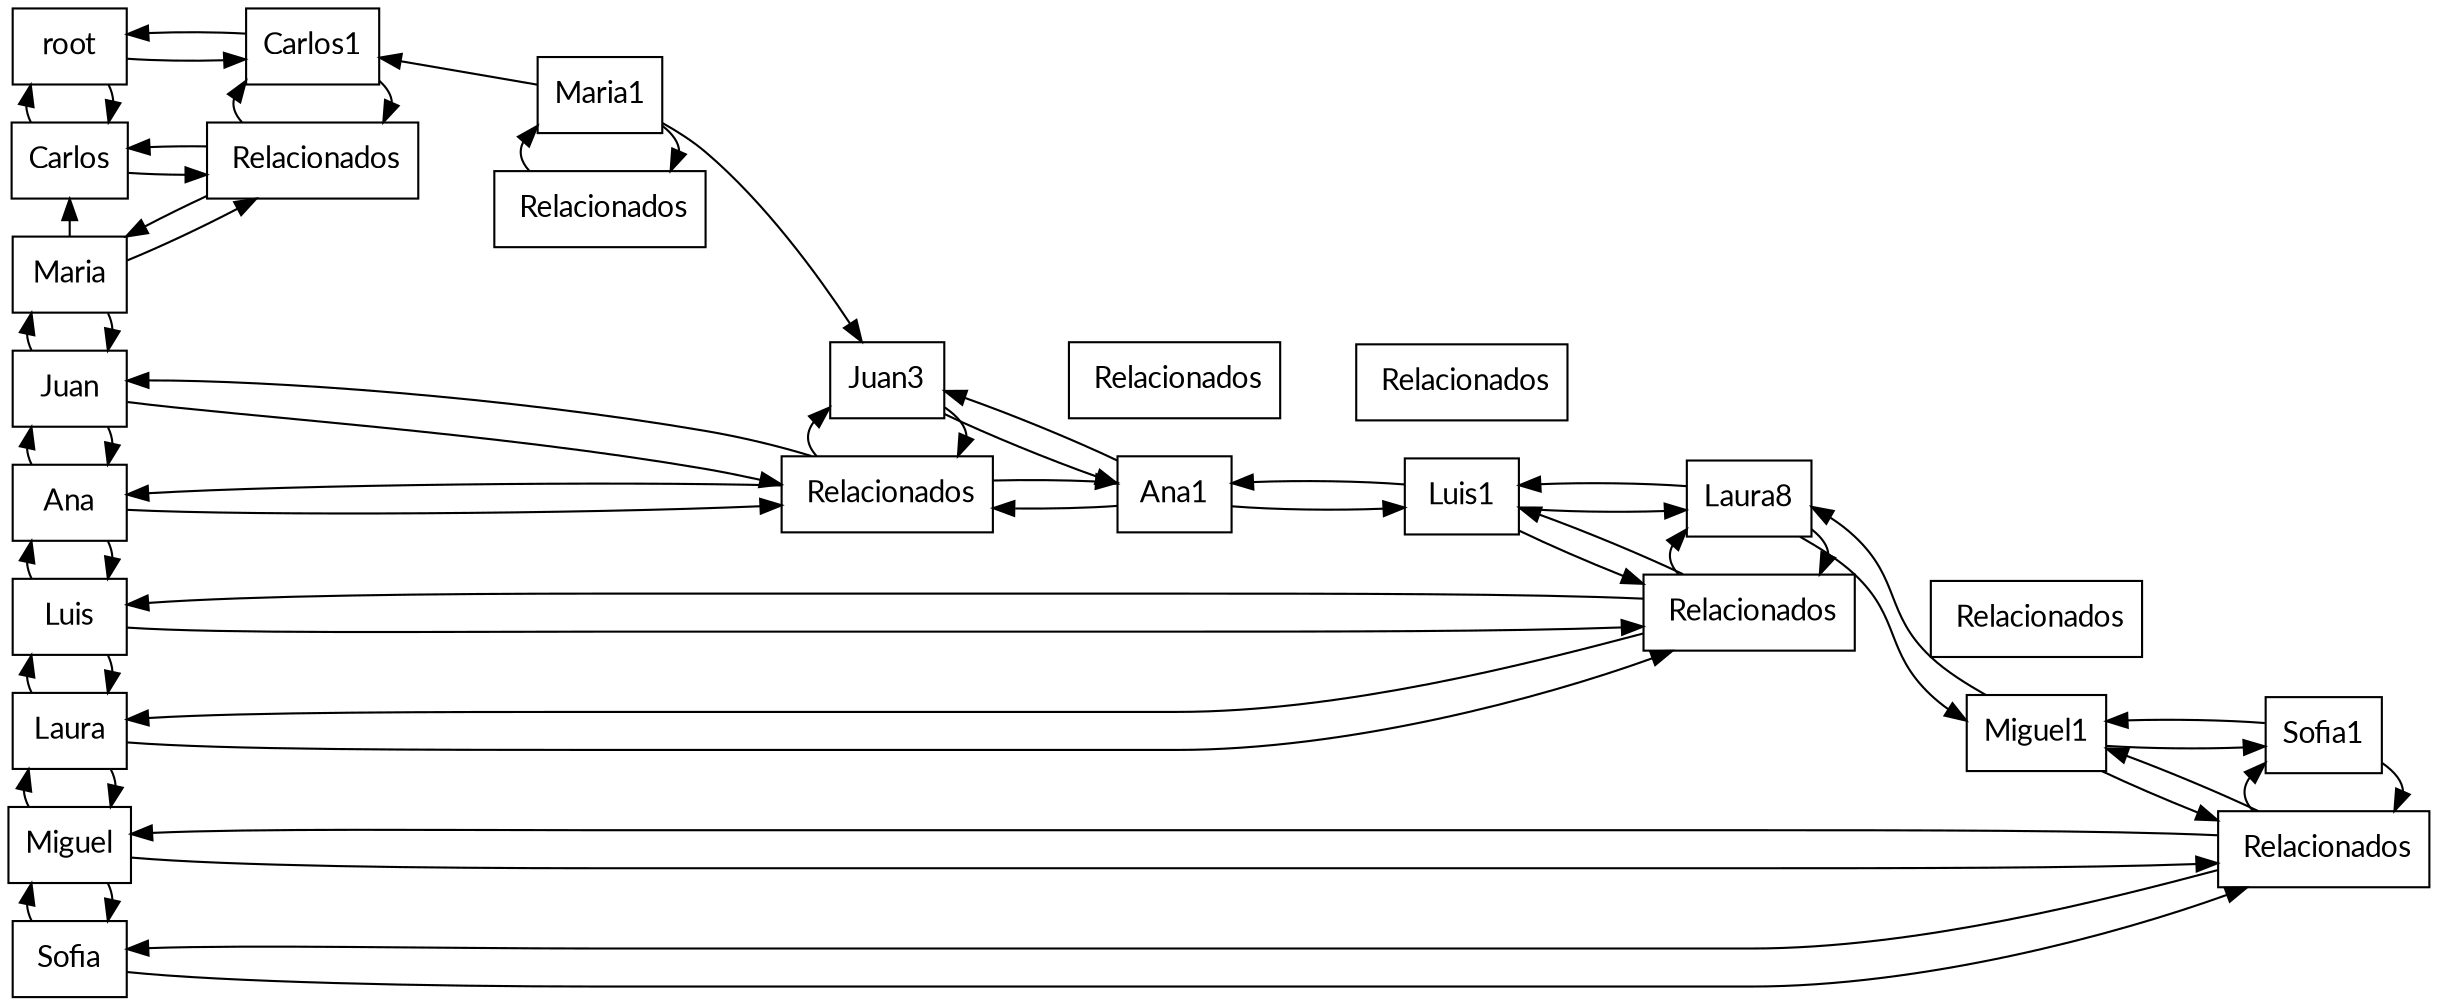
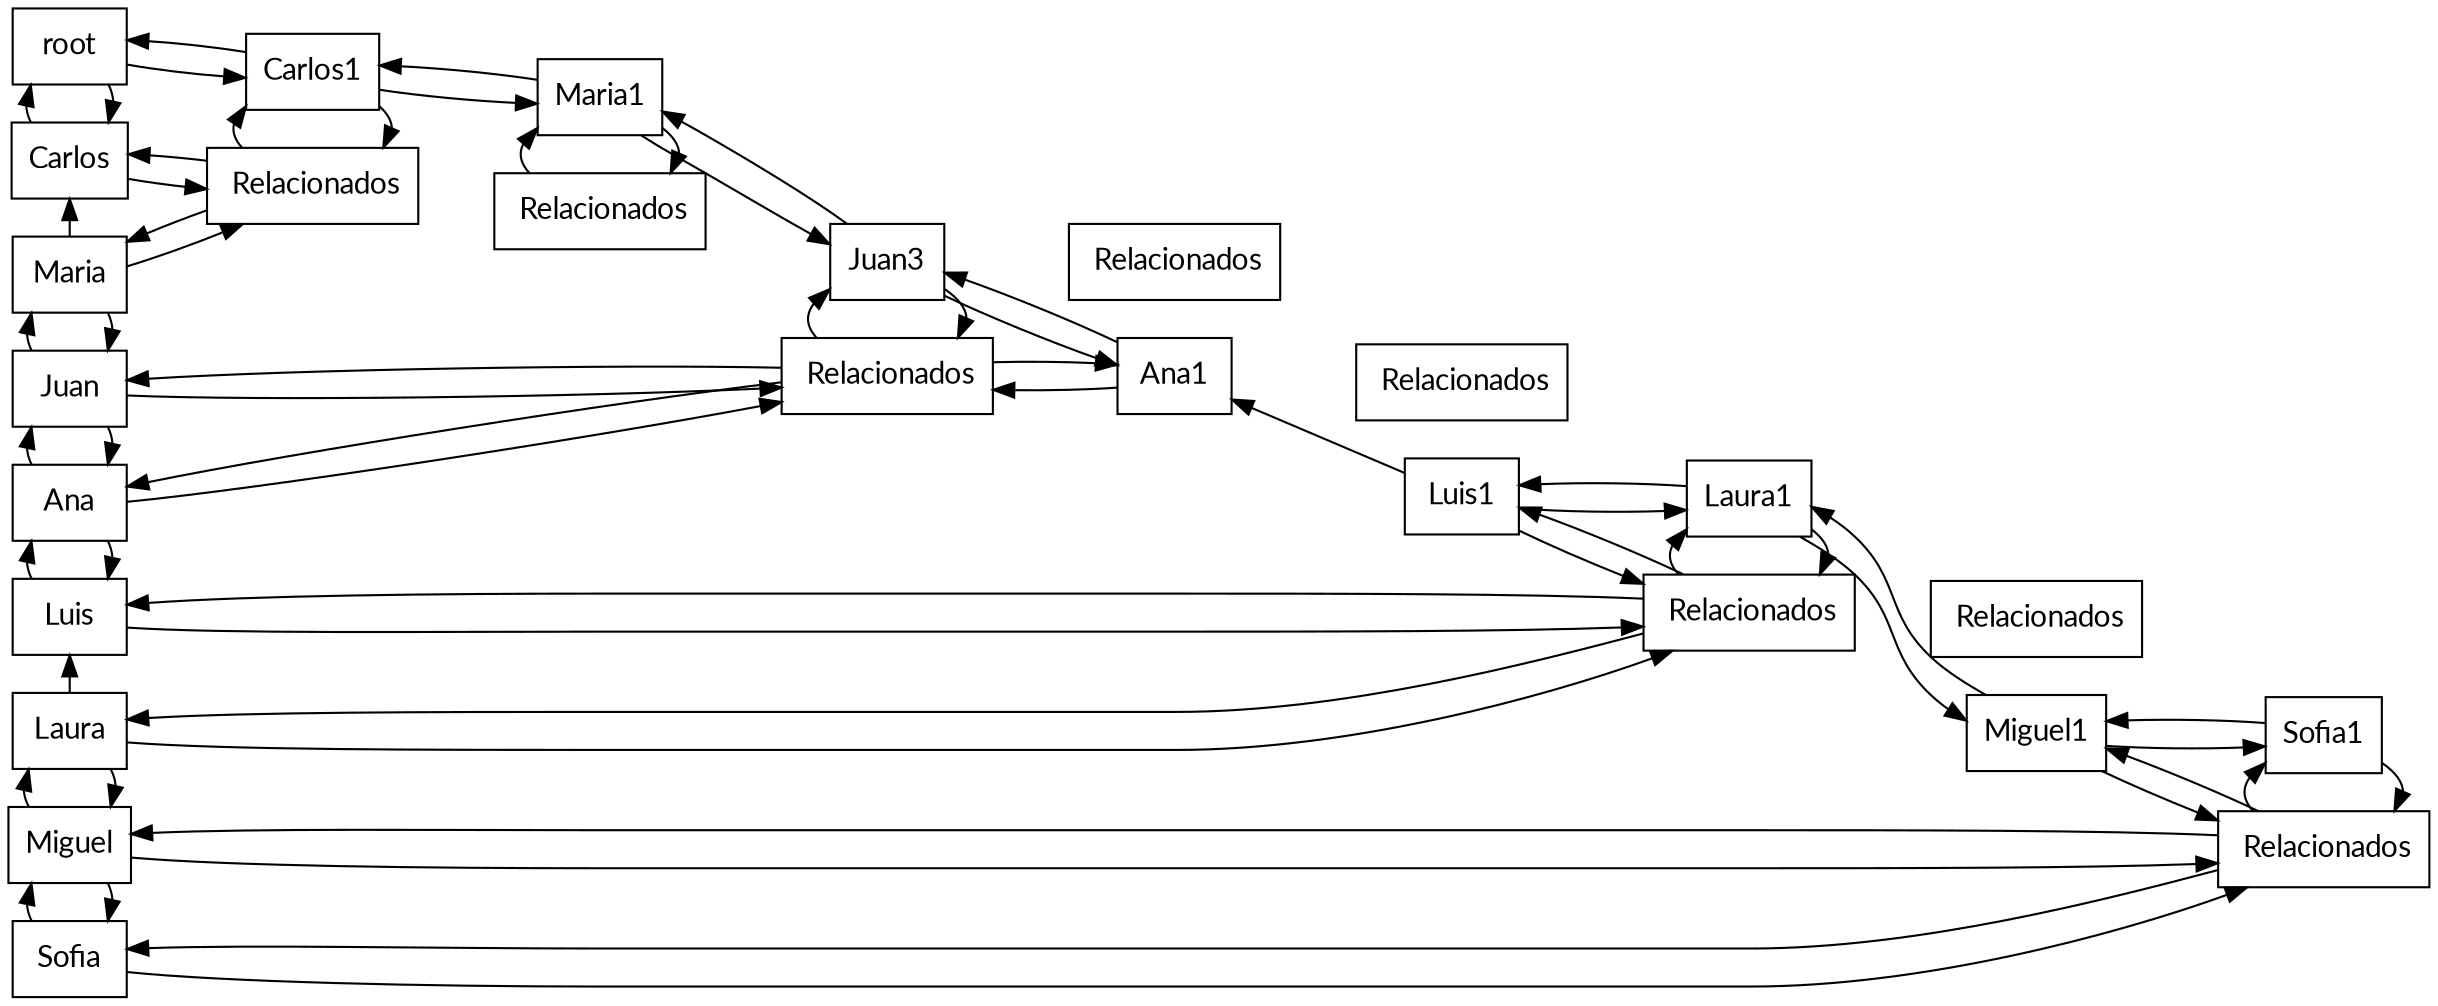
edge "Carlos1" -> "Maria1": added
edge "Juan3" -> "Maria1": added
node "Laura8": label "Laura8" -> "Laura1"
edge "Ana1" -> "Luis1": removed
edge "Luis" -> "Laura": removed
